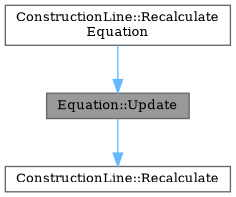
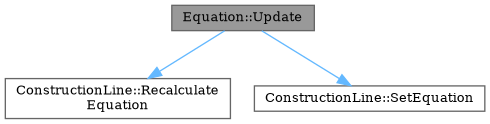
edge "ConstructionLine::Recalculate Equation" -> "Equation::Update": reversed
node "ConstructionLine::Recalculate": label "ConstructionLine::Recalculate" -> "ConstructionLine::SetEquation"
